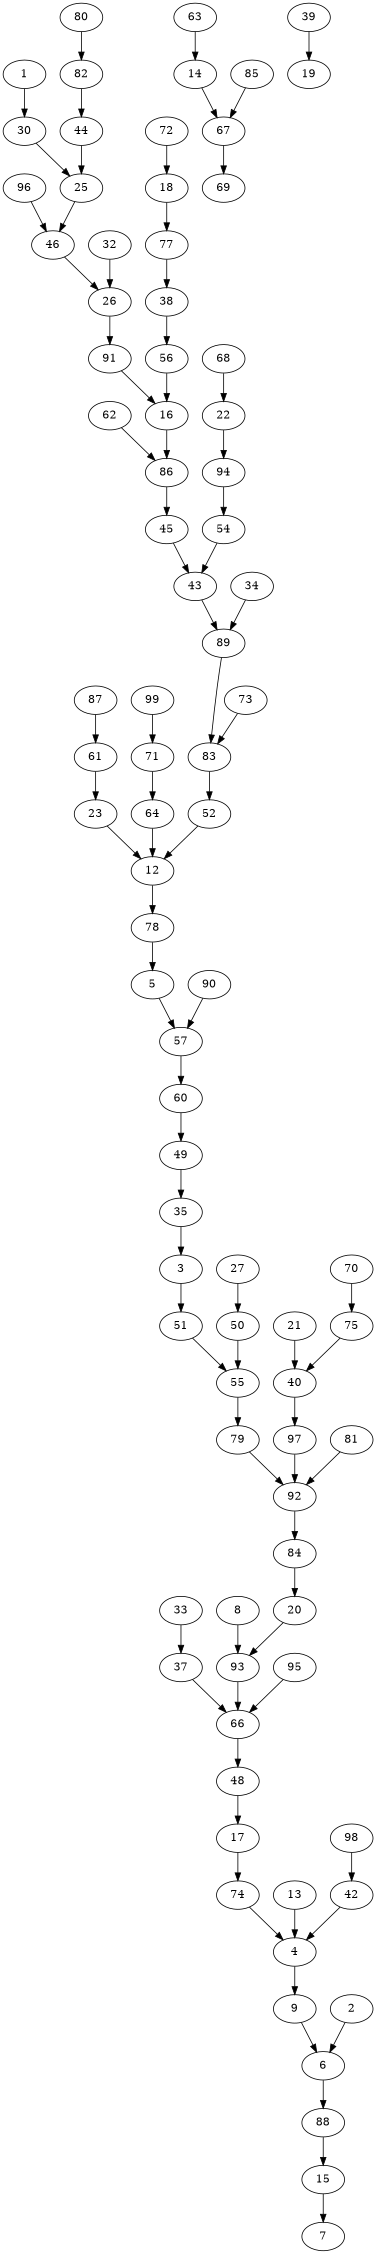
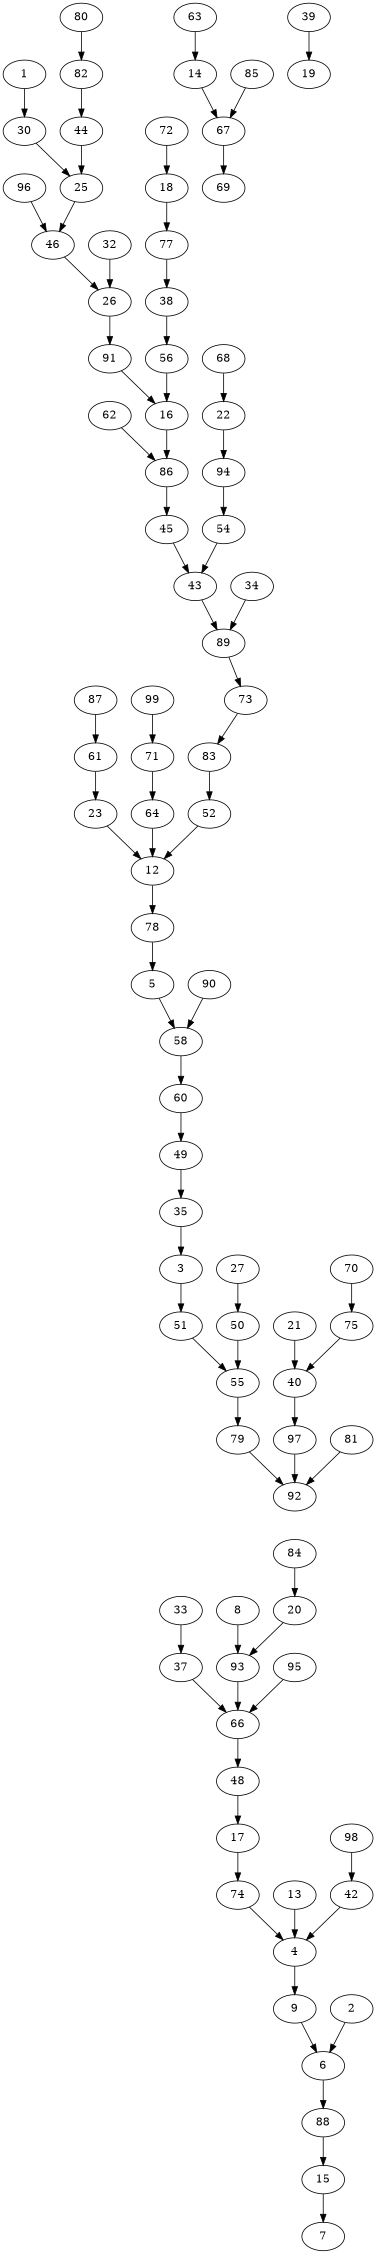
edge "89" -> "83": now "89" -> "73"
node "57": label "57" -> "58"
edge "92" -> "84": removed
